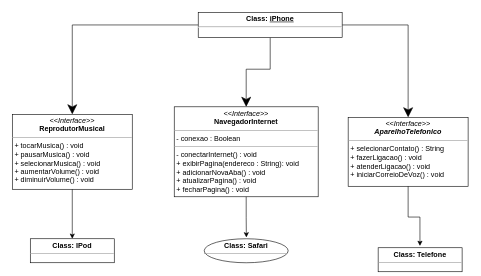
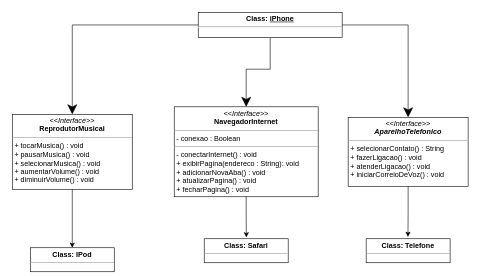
node "Class: IPod": moved (72, 251) -> (72, 260)
node "Class: Safari": shape ellipse -> rectangle
node "Class: Telefone": moved (420, 260) -> (408, 251)
